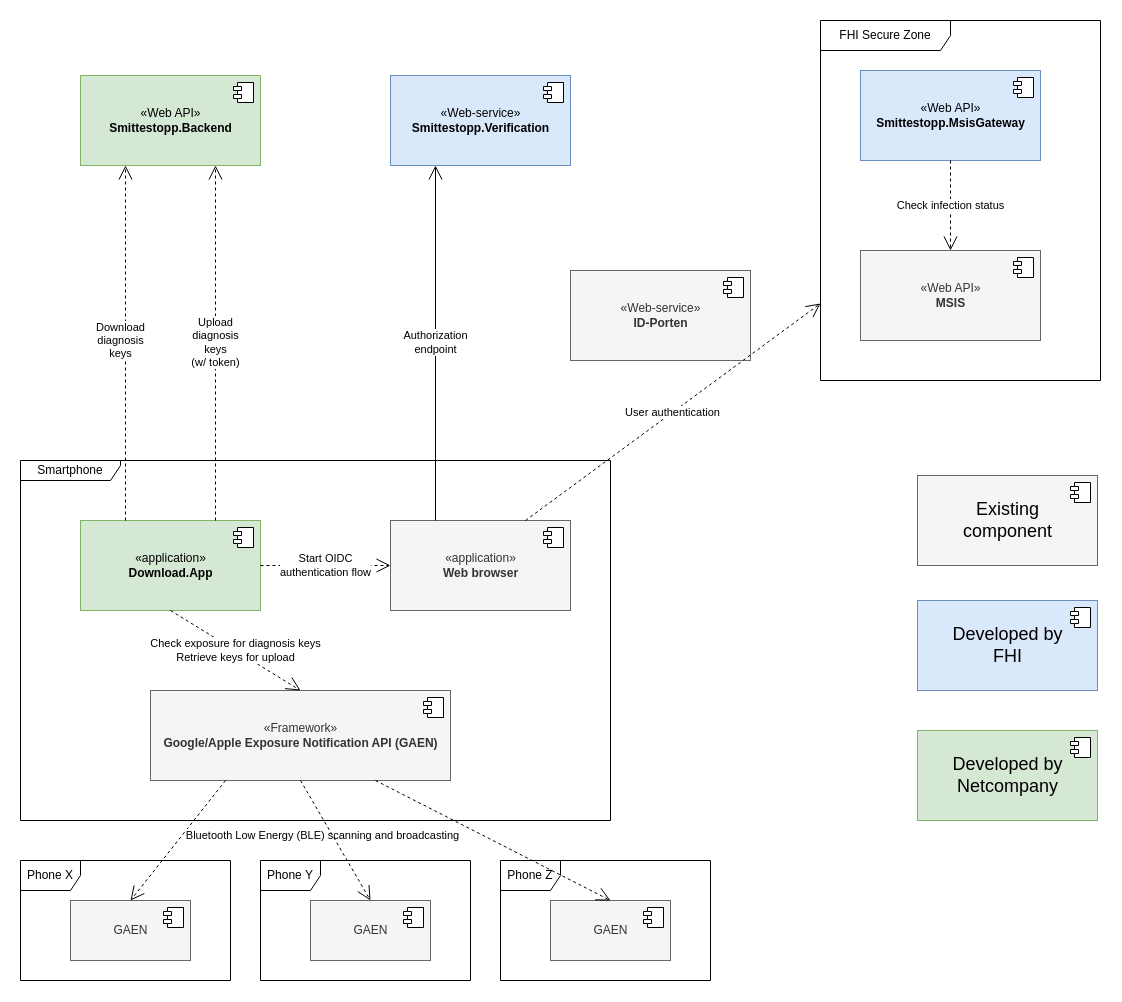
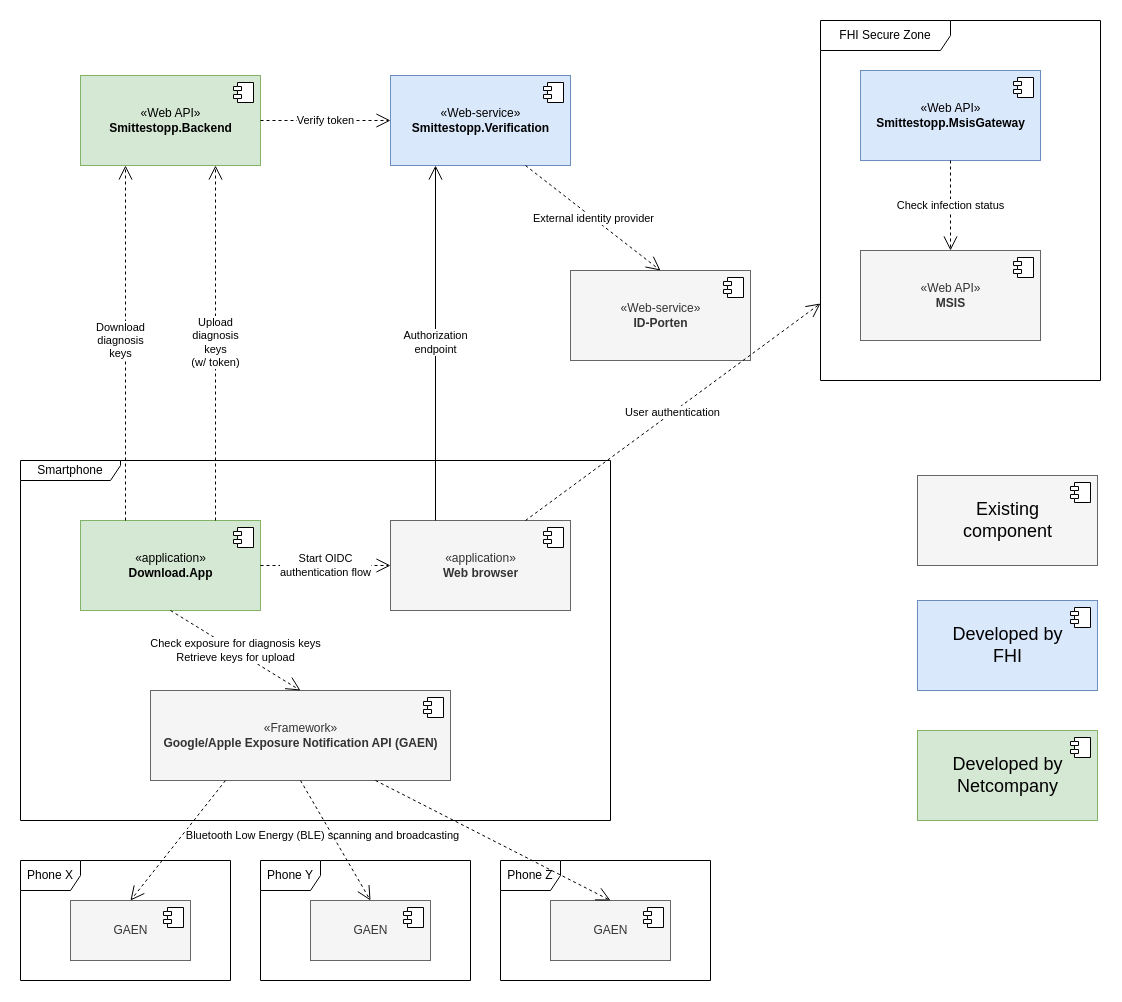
edge "«Web API» Smittestopp.Backend" -> "«Web-service» Smittestopp.Verification": added, label "Verify token"
edge "«Web-service» Smittestopp.Verification" -> "«Web-service» ID-Porten": added, label "External identity provider"
